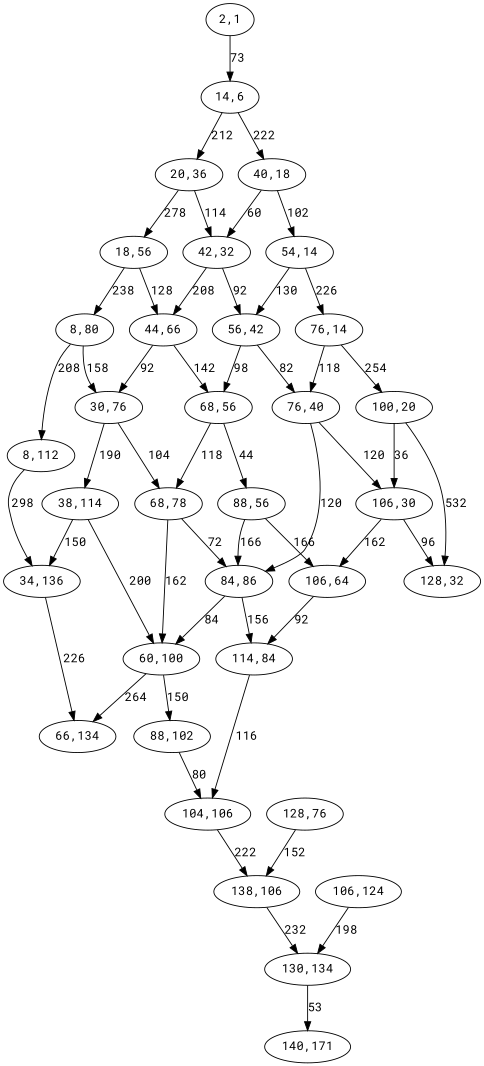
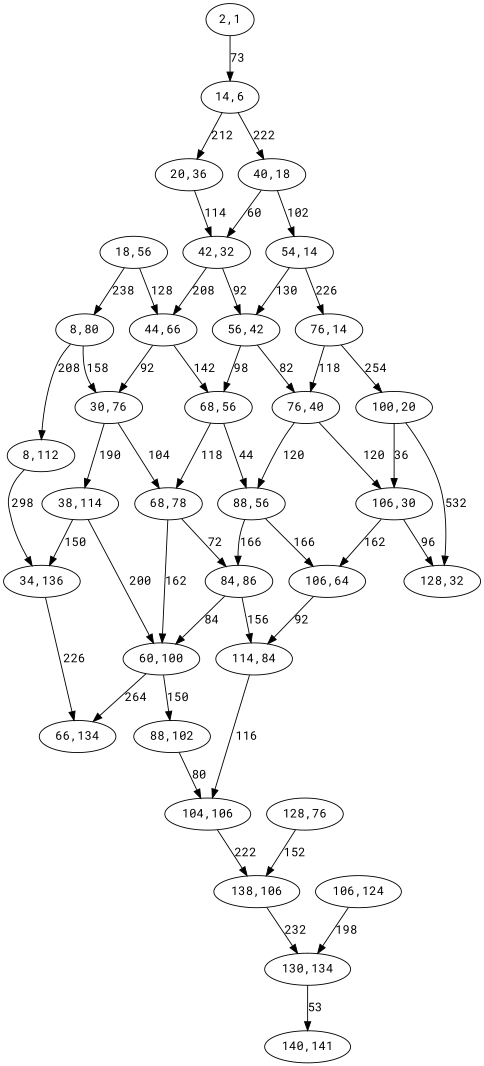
edge "20,36" -> "18,56": removed, label "278"
edge "76,40" -> "84,86": now "76,40" -> "88,56"
node "140,171": label "140,171" -> "140,141"
